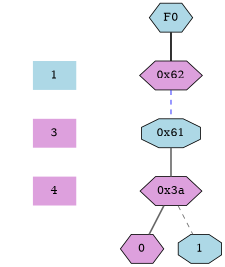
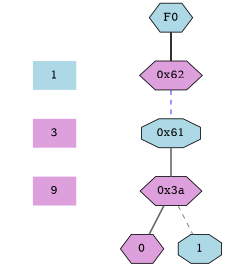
node "4": label "4" -> "9"
